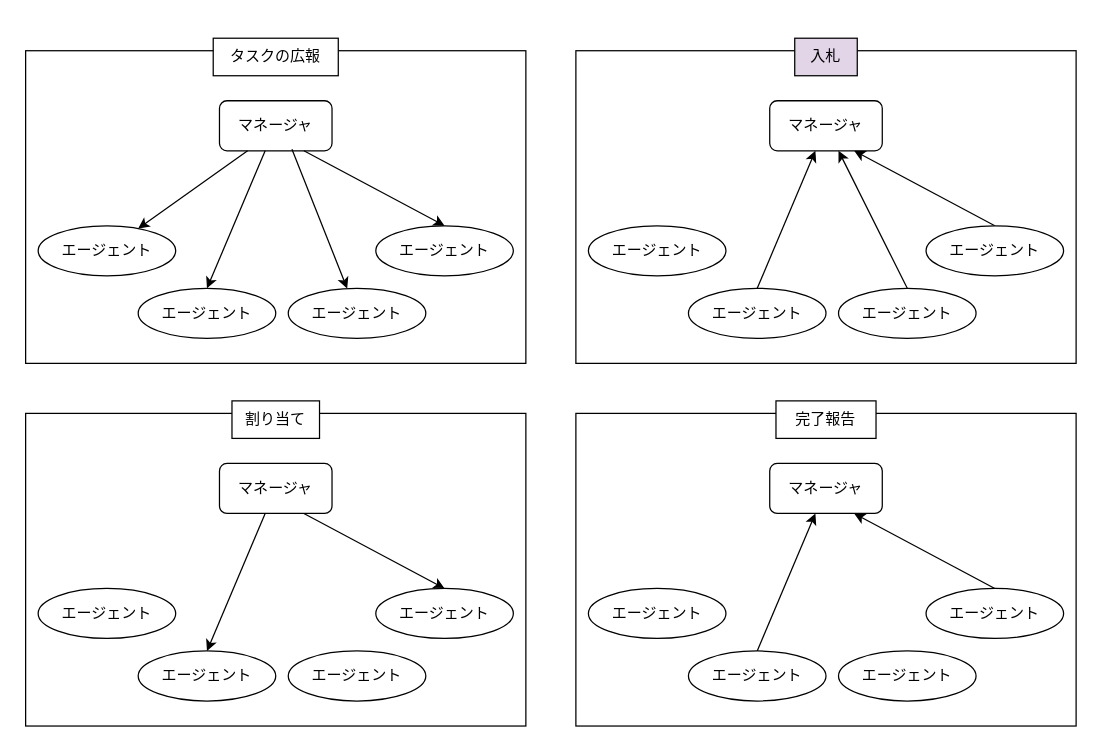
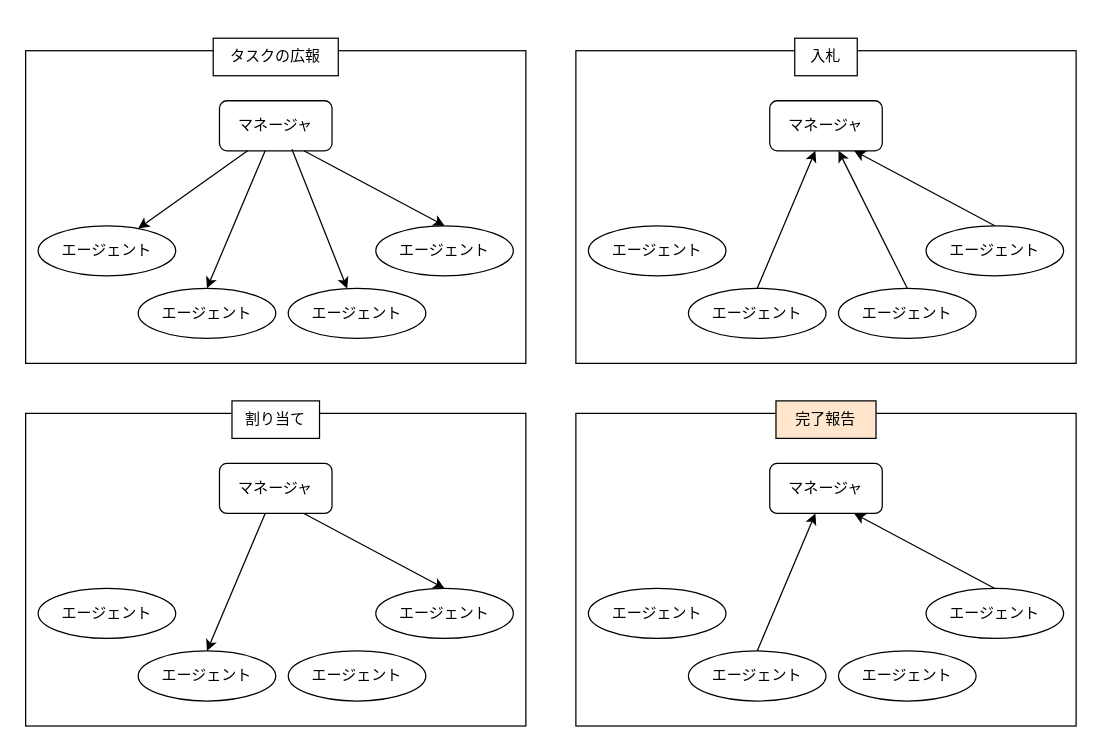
node "入札": fillcolor #e1d5e7 -> #ffffff
node "完了報告": fillcolor #ffffff -> #ffe6cc
